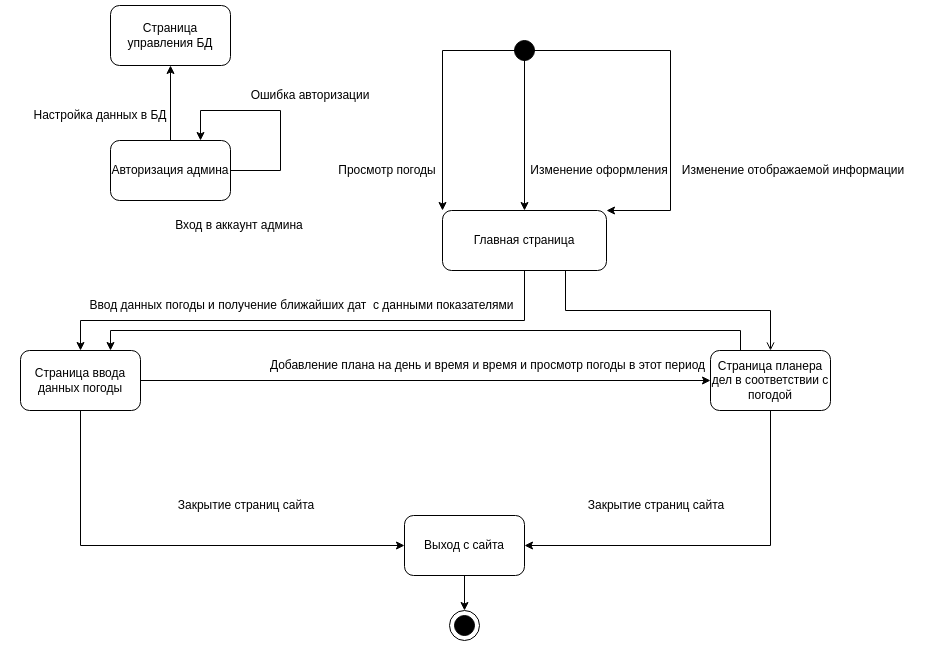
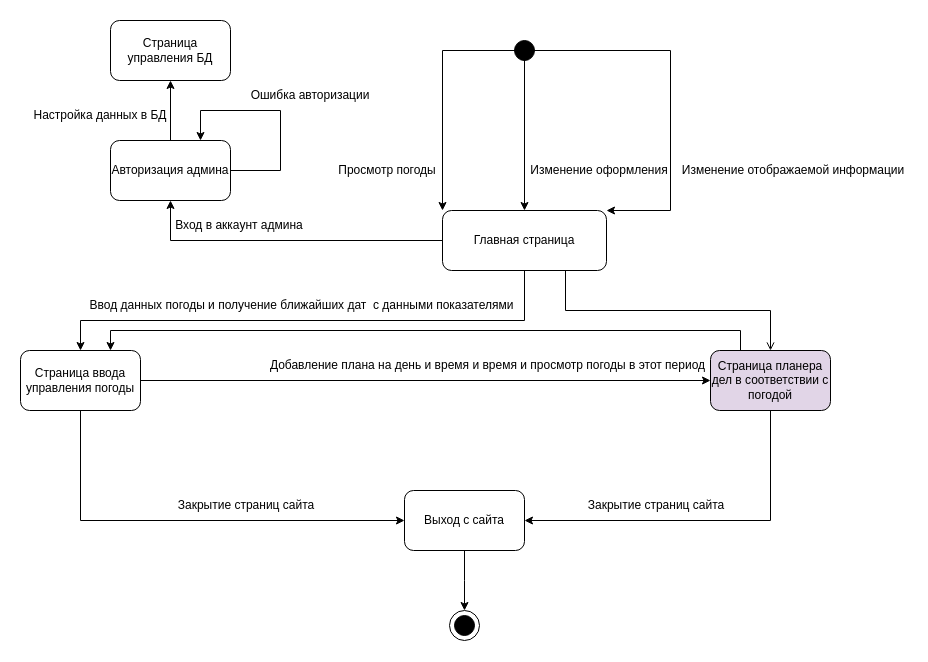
node "Страница управления БД": moved (171, 36) -> (171, 51)
edge "Главная страница" -> "Авторизация админа": added
node "Страница ввода данных погоды": label "Страница ввода данных погоды" -> "Страница ввода управления погоды"
node "Страница планера дел в соответствии с погодой": fillcolor #ffffff -> #e1d5e7
node "Выход с сайта": moved (465, 546) -> (465, 521)
